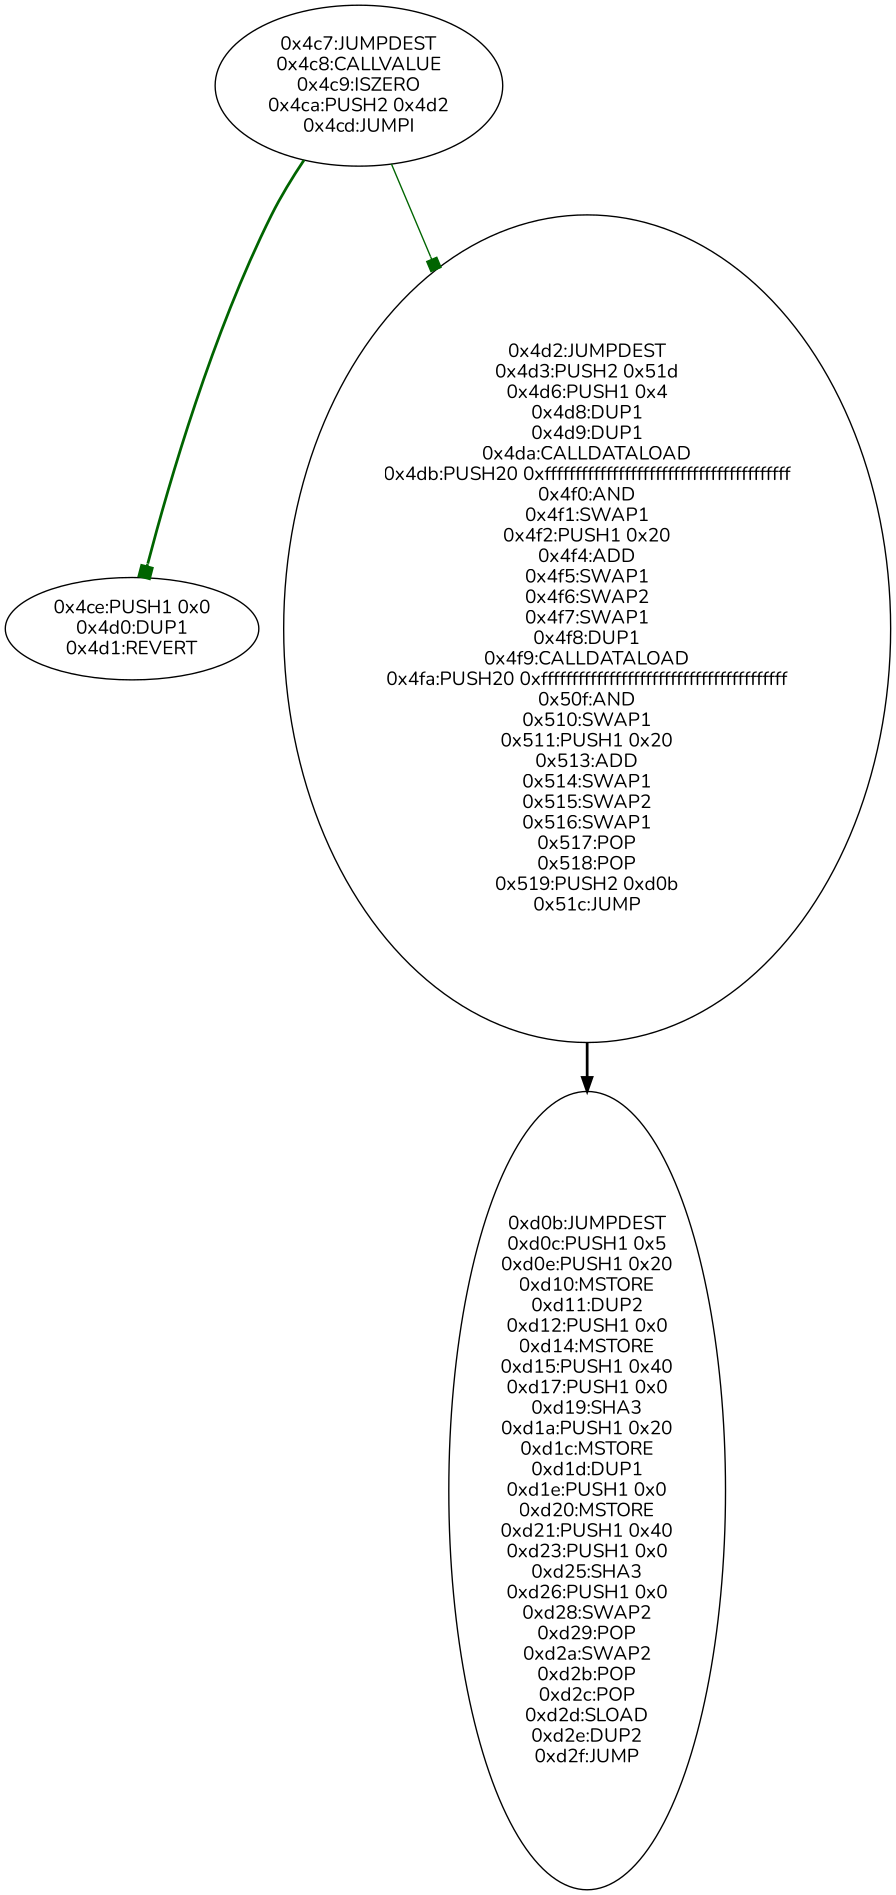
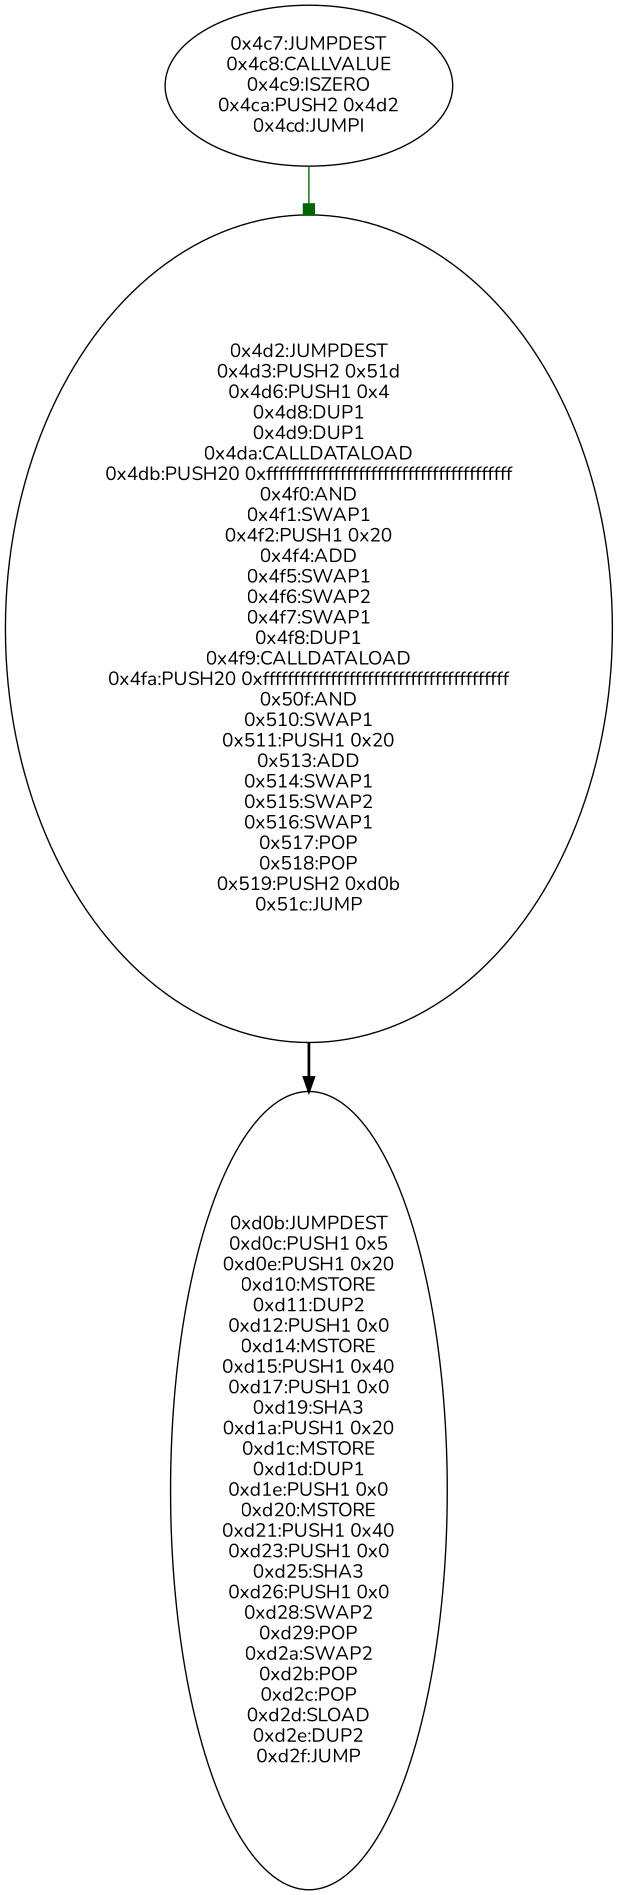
node "0x4ce:PUSH1 0x0 0x4d0:DUP1 0x4d1:REVERT": removed
